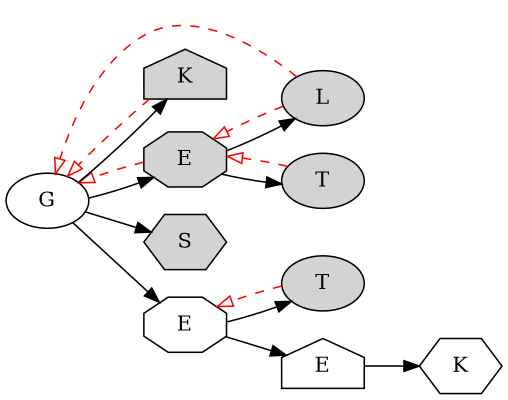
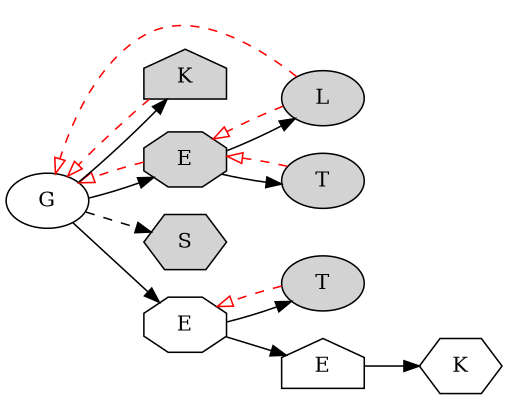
edge "G" -> "S": style solid -> dashed
